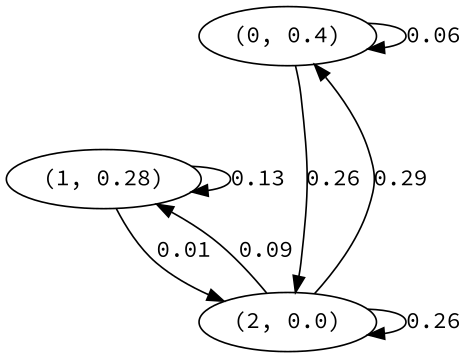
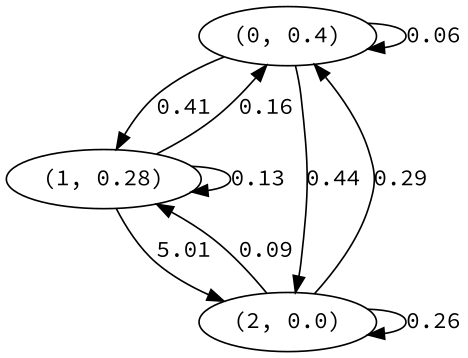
edge "(0, 0.4)" -> "(1, 0.28)": added, label "0.41"
edge "(1, 0.28)" -> "(0, 0.4)": added, label "0.16"
edge "(0, 0.4)" -> "(2, 0.0)": label "0.26" -> "0.44"
edge "(1, 0.28)" -> "(2, 0.0)": label "0.01" -> "5.01"
